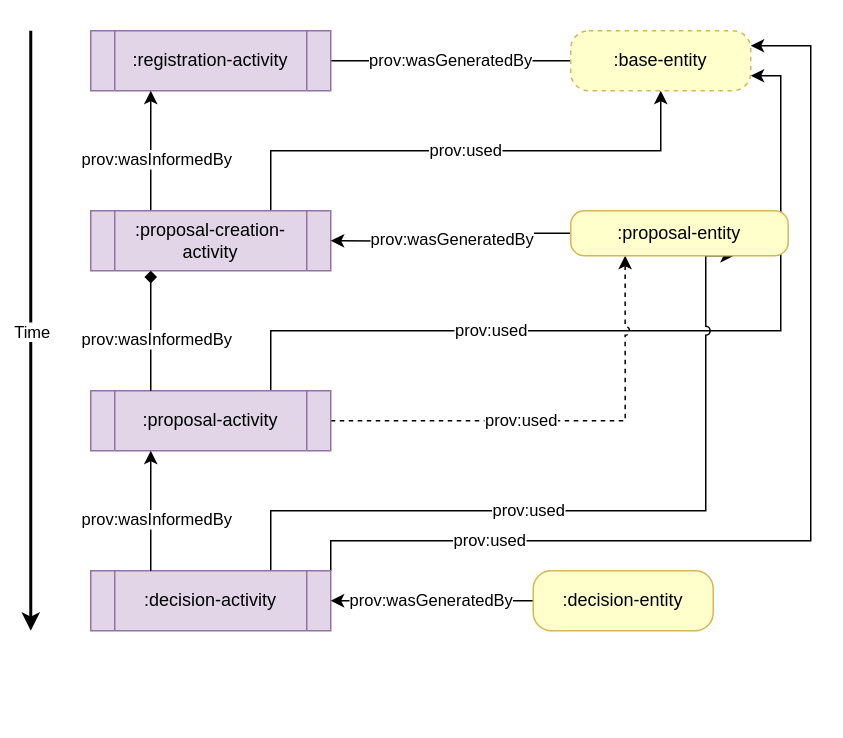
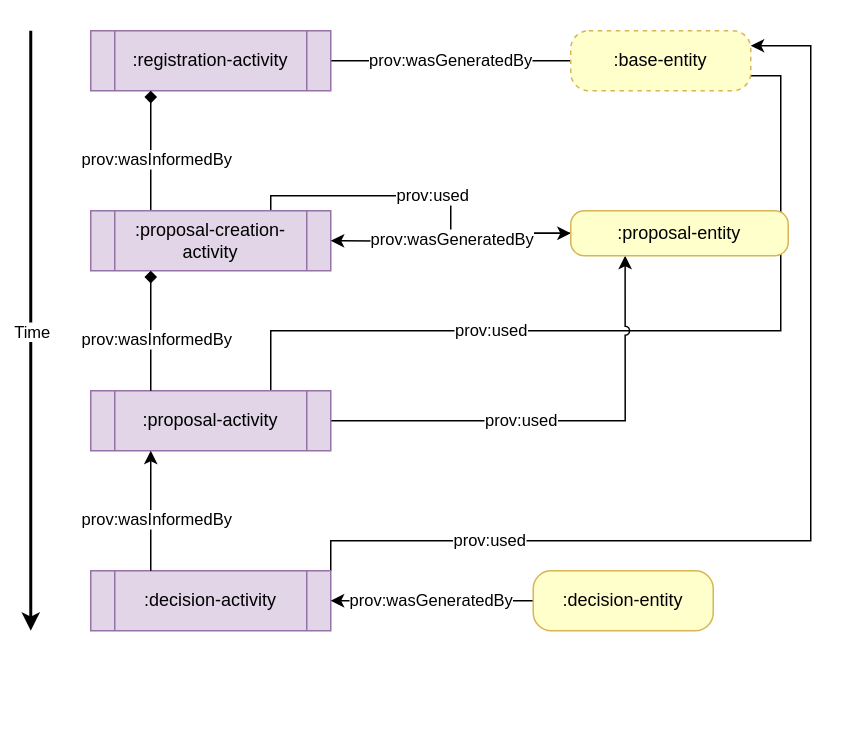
edge ":proposal-activity" -> ":base-entity": arrowhead classic -> none
edge ":proposal-creation-activity" -> ":registration-activity": arrowhead classic -> diamond
edge ":proposal-creation-activity" -> ":base-entity": now ":proposal-creation-activity" -> ":proposal-entity"
edge ":proposal-activity" -> ":proposal-entity": style dashed -> solid
edge ":decision-activity" -> ":proposal-entity": removed, label "prov:used"
